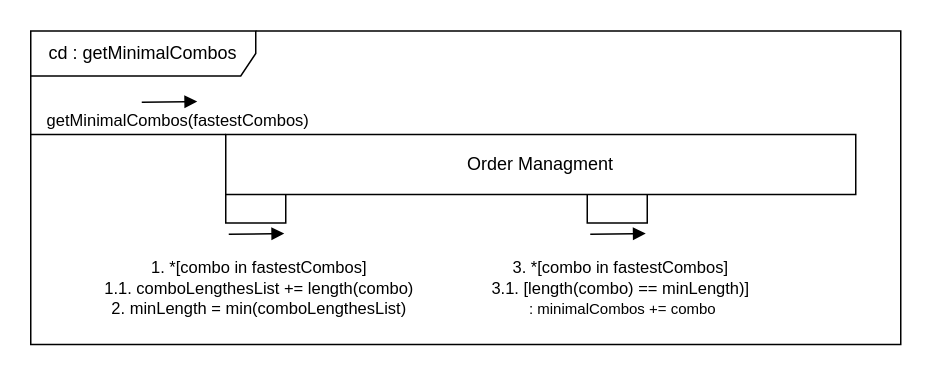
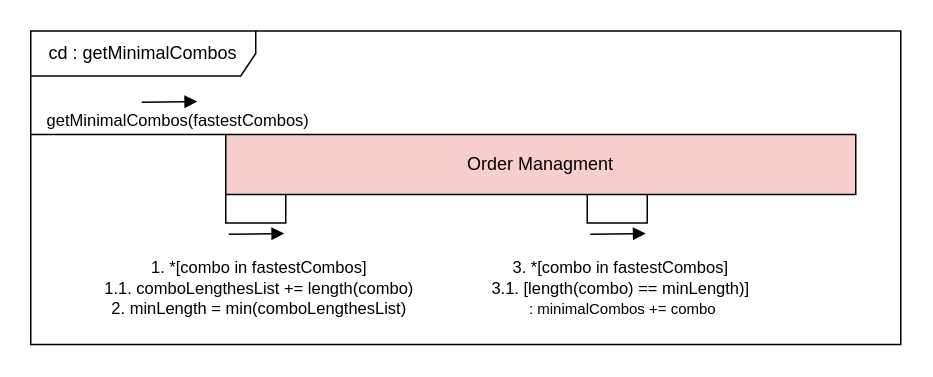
node "Order Managment": fillcolor #ffffff -> #f8cecc
